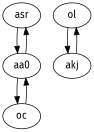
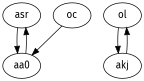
edge "aa0" -> "oc": removed
